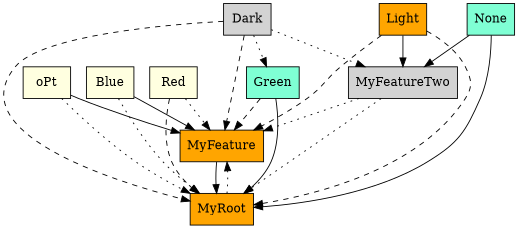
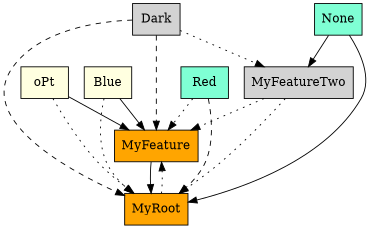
node "Light": removed
node "Red": fillcolor lightyellow -> aquamarine
node "Green": removed
